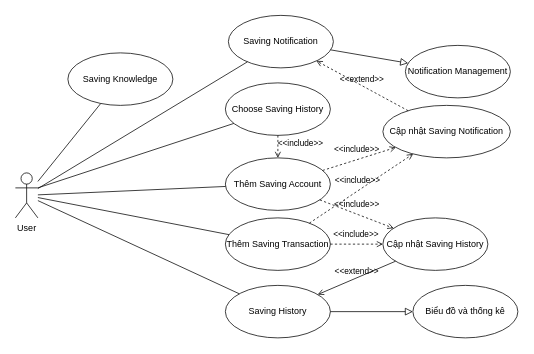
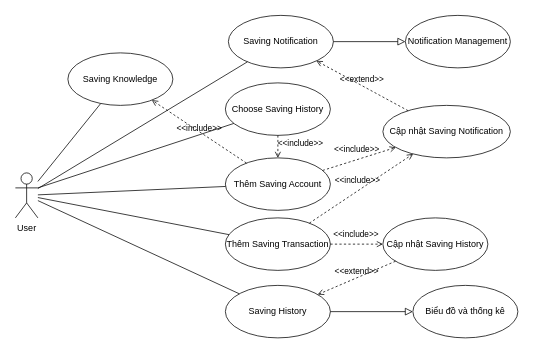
node "Notification Management": moved (458, 72) -> (458, 42)
edge "Thêm Saving Account" -> "Cập nhật Saving History": now "Thêm Saving Account" -> "Saving Knowledge"
edge "Cập nhật Saving History" -> "Saving History": style solid -> dashed
